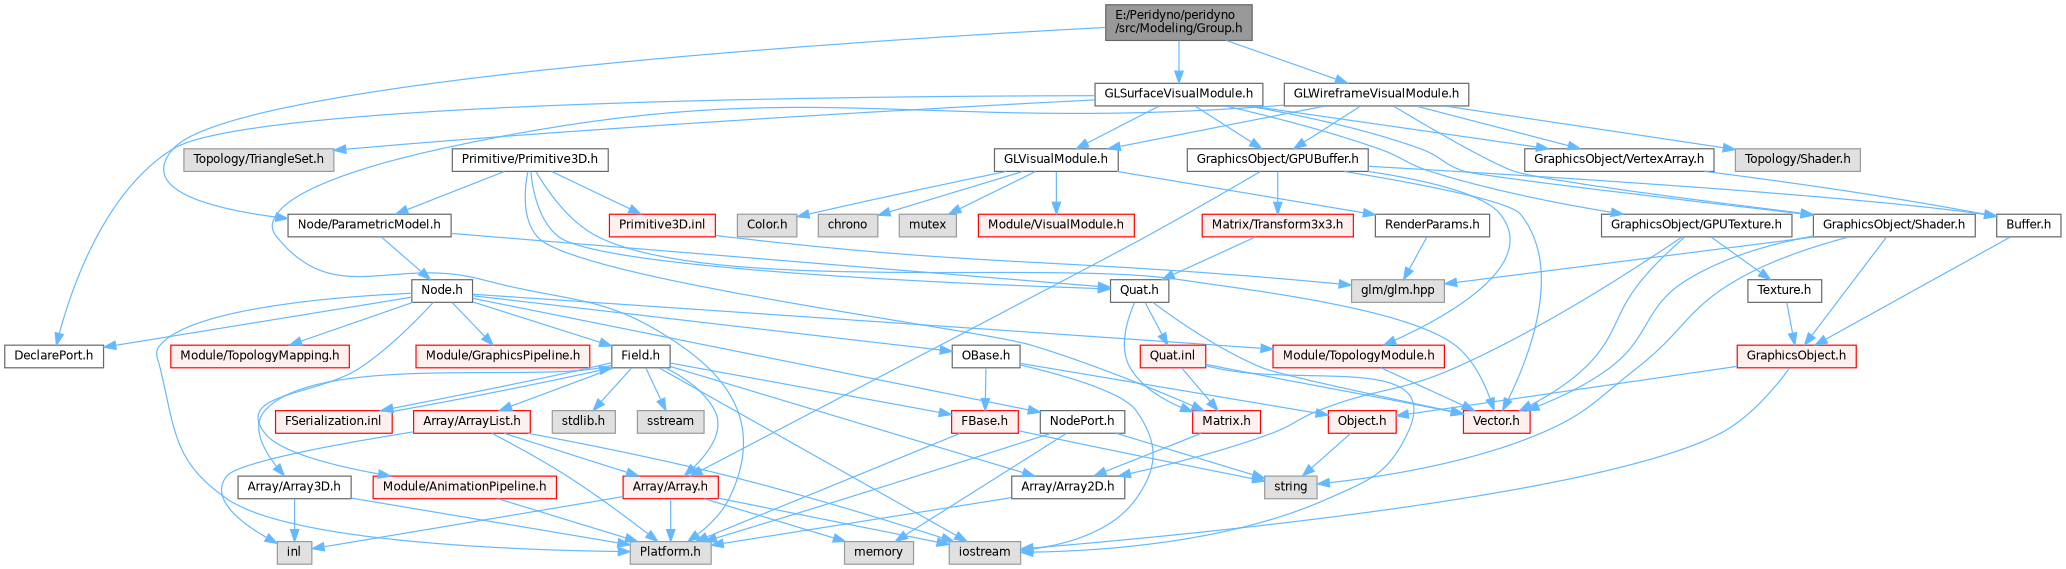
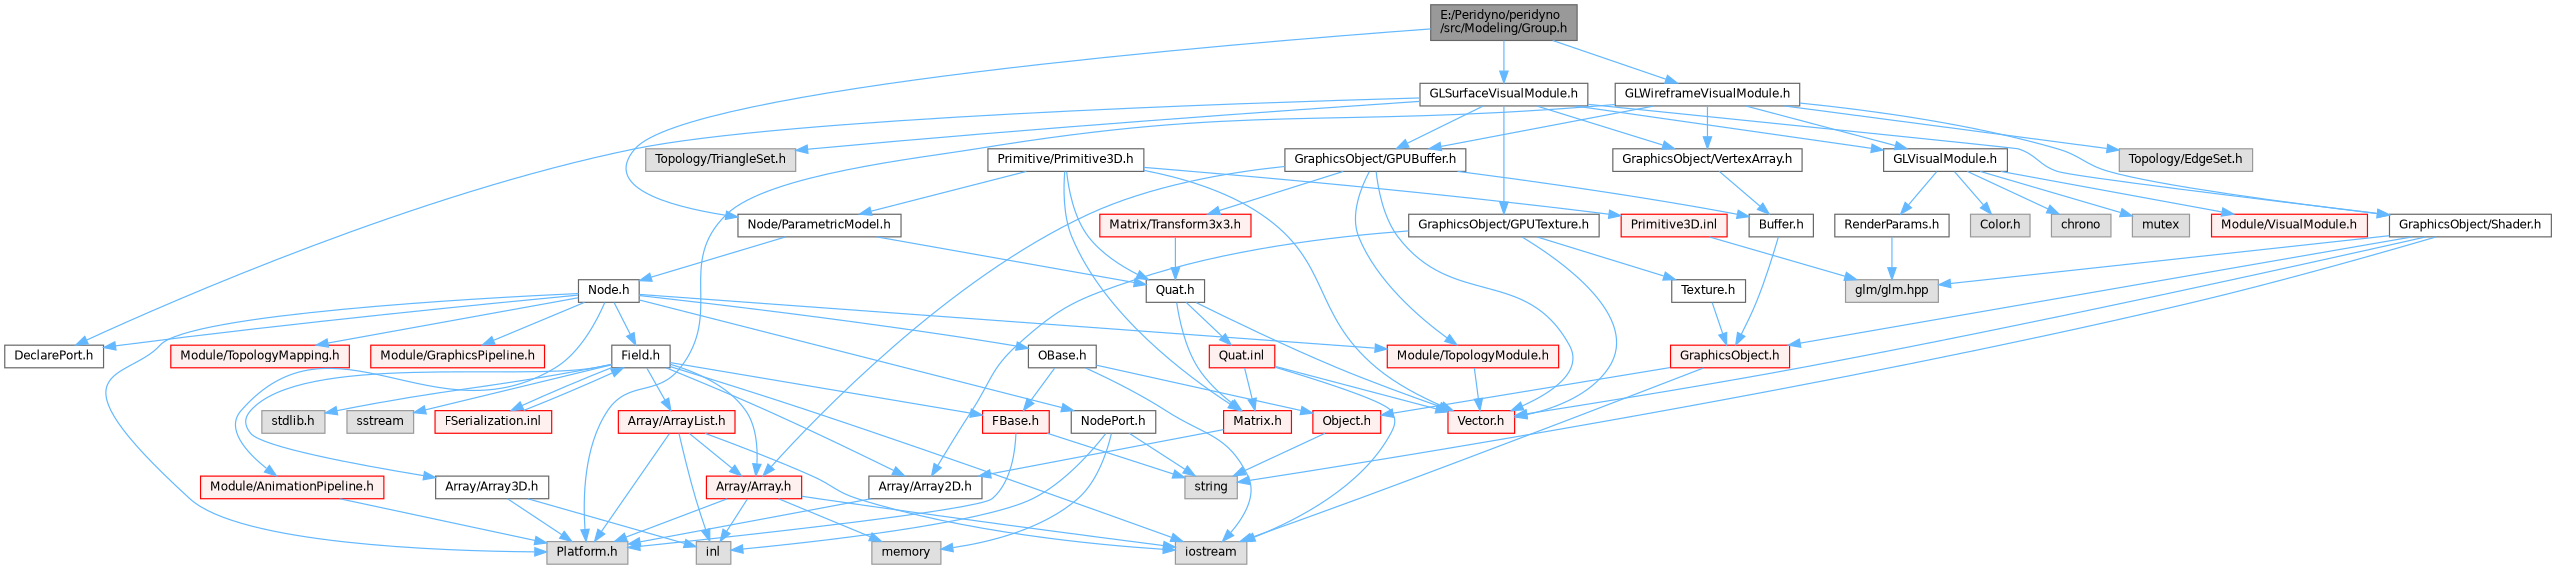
node "Topology/Shader.h": label "Topology/Shader.h" -> "Topology/EdgeSet.h"
edge "NodePort.h" -> "Platform.h": now "NodePort.h" -> "inl"
